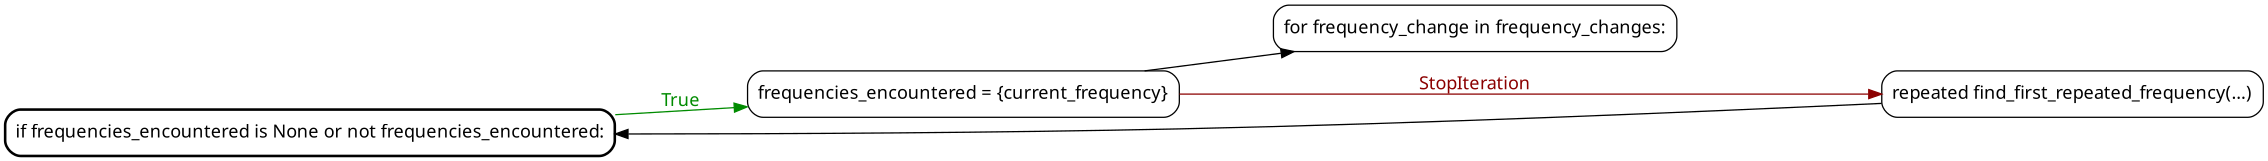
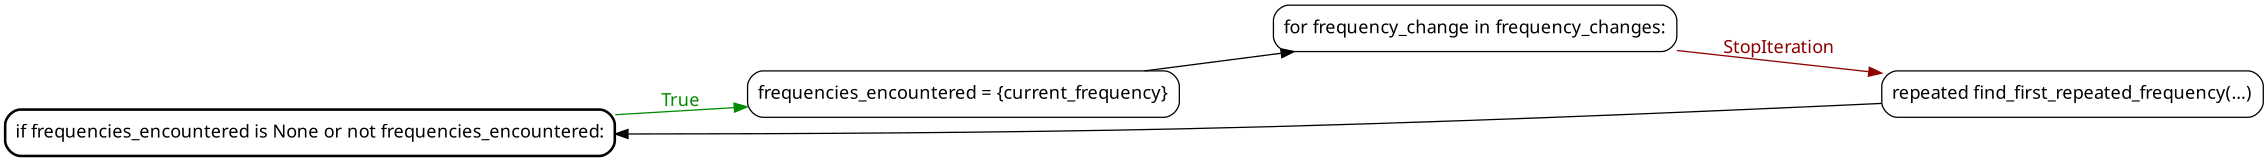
edge "frequencies_encountered = {current_frequency}" -> "repeated find_first_repeated_frequency(...)": now "for frequency_change in frequency_changes:" -> "repeated find_first_repeated_frequency(...)"
